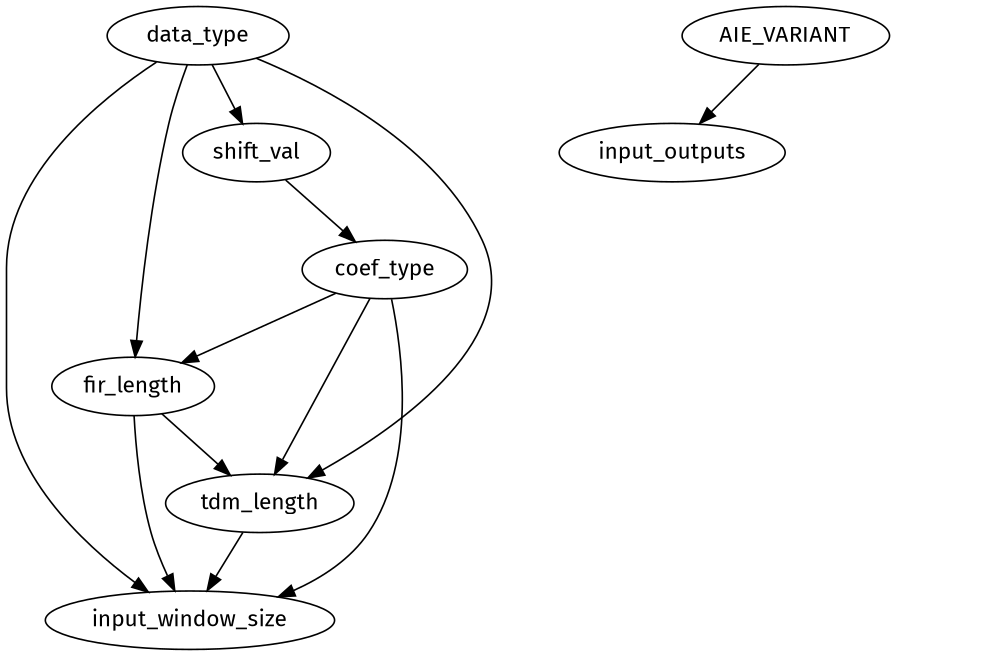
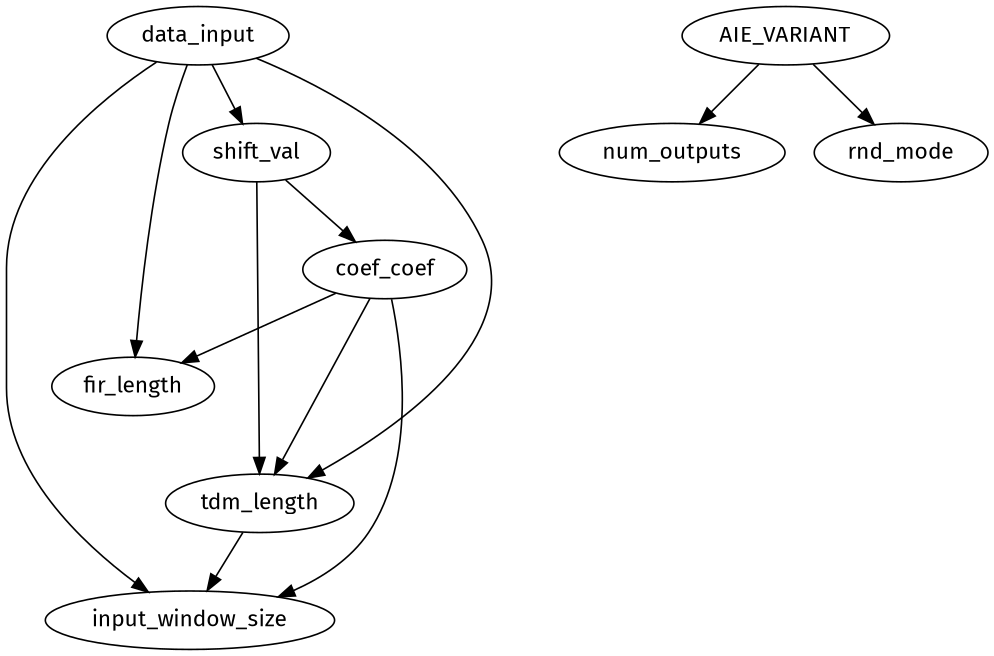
node "data_type": label "data_type" -> "data_input"
node "input_outputs": label "input_outputs" -> "num_outputs"
node "rnd_mode": added
node "coef_type": label "coef_type" -> "coef_coef"
edge "fir_length" -> "tdm_length": now "shift_val" -> "tdm_length"
edge "fir_length" -> "input_window_size": removed
